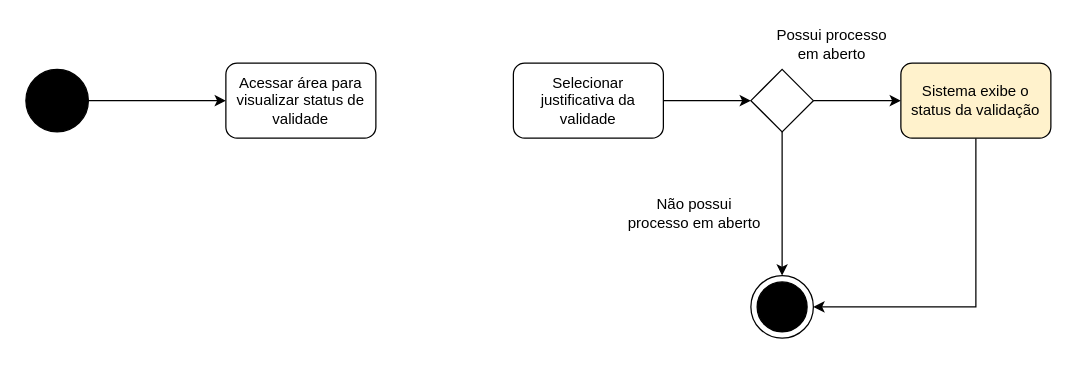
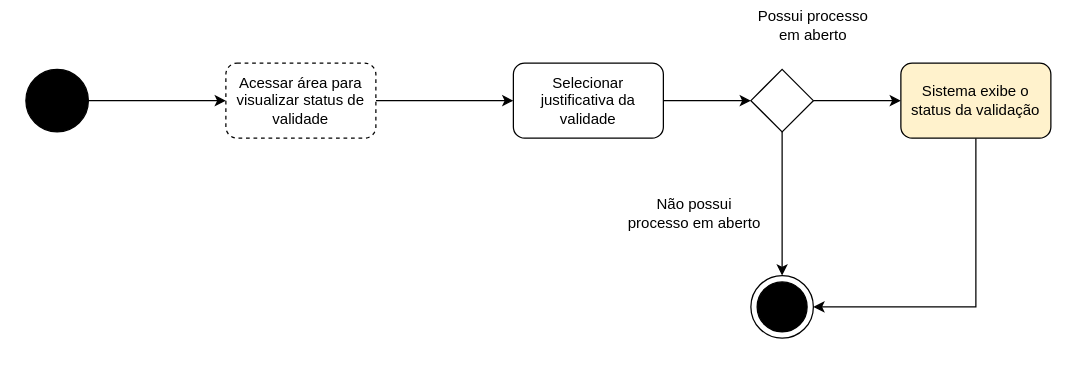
node "Possui processo em aberto": moved (832, 44) -> (813, 26)
node "Acessar área para visualizar status de validade": style solid -> dashed
edge "Acessar área para visualizar status de validade" -> "Selecionar justificativa da validade": added
